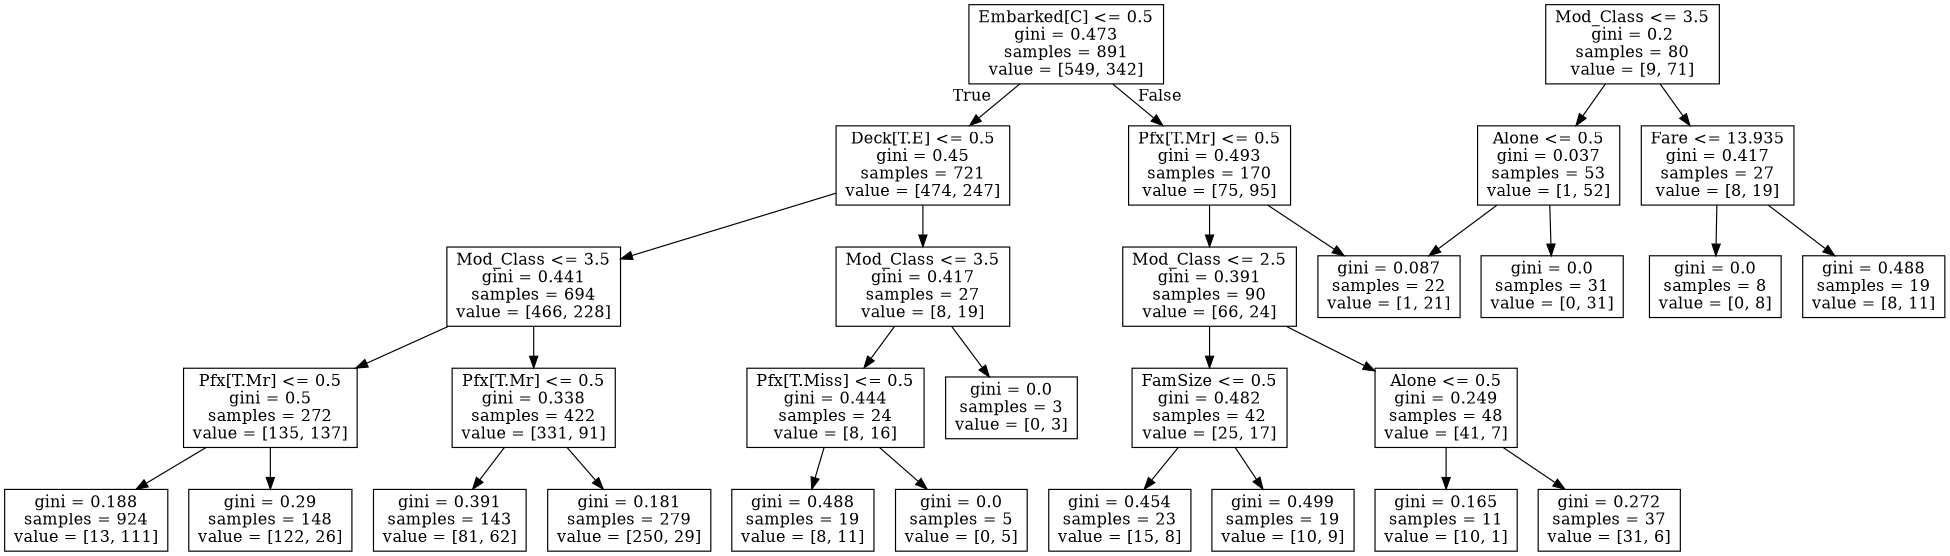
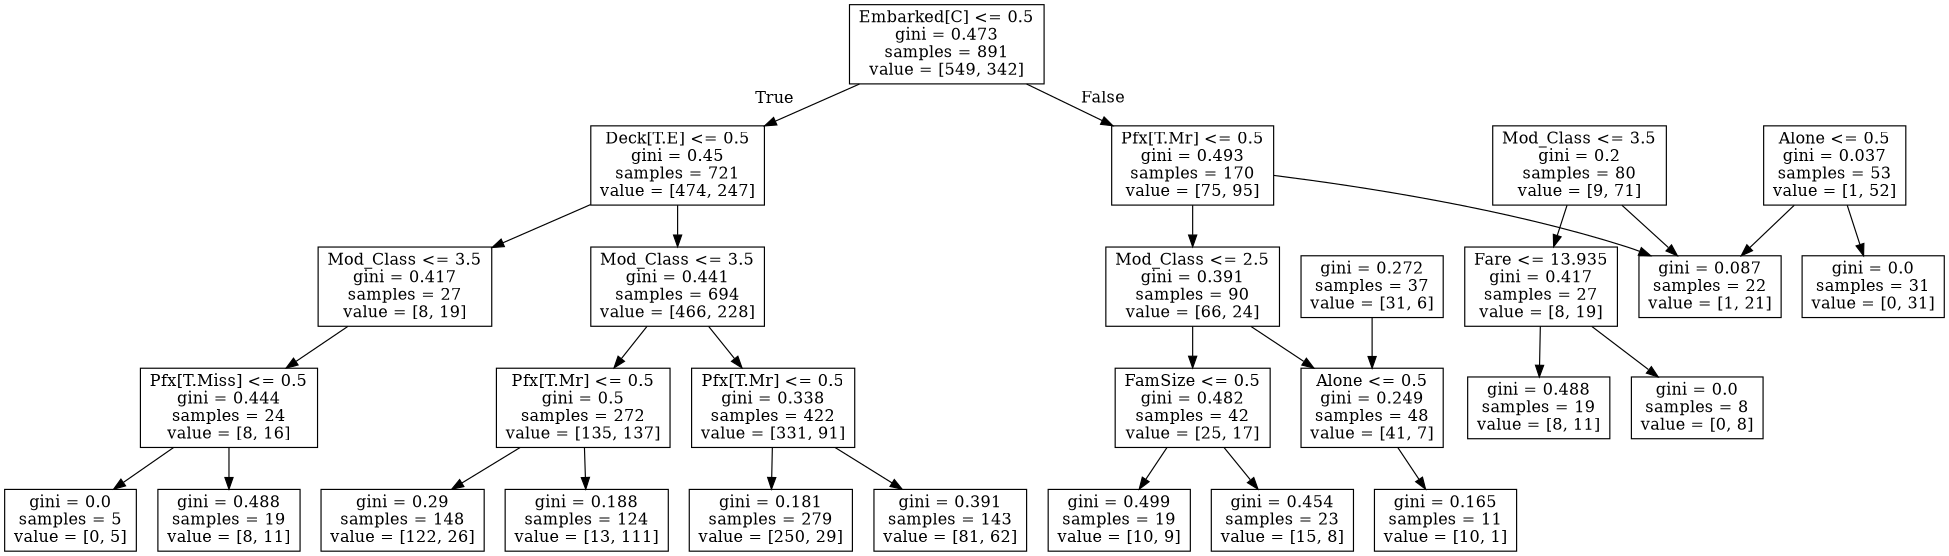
edge "Mod_Class <= 3.5 gini = 0.2 samples = 80 value = [9, 71]" -> "Alone <= 0.5 gini = 0.037 samples = 53 value = [1, 52]": now "Mod_Class <= 3.5 gini = 0.2 samples = 80 value = [9, 71]" -> "gini = 0.087 samples = 22 value = [1, 21]"
node "gini = 0.0 samples = 3 value = [0, 3]": removed
edge "Alone <= 0.5 gini = 0.249 samples = 48 value = [41, 7]" -> "gini = 0.272 samples = 37 value = [31, 6]": reversed
node "gini = 0.188 samples = 924 value = [13, 111]": label "gini = 0.188 samples = 924 value = [13, 111]" -> "gini = 0.188 samples = 124 value = [13, 111]"
